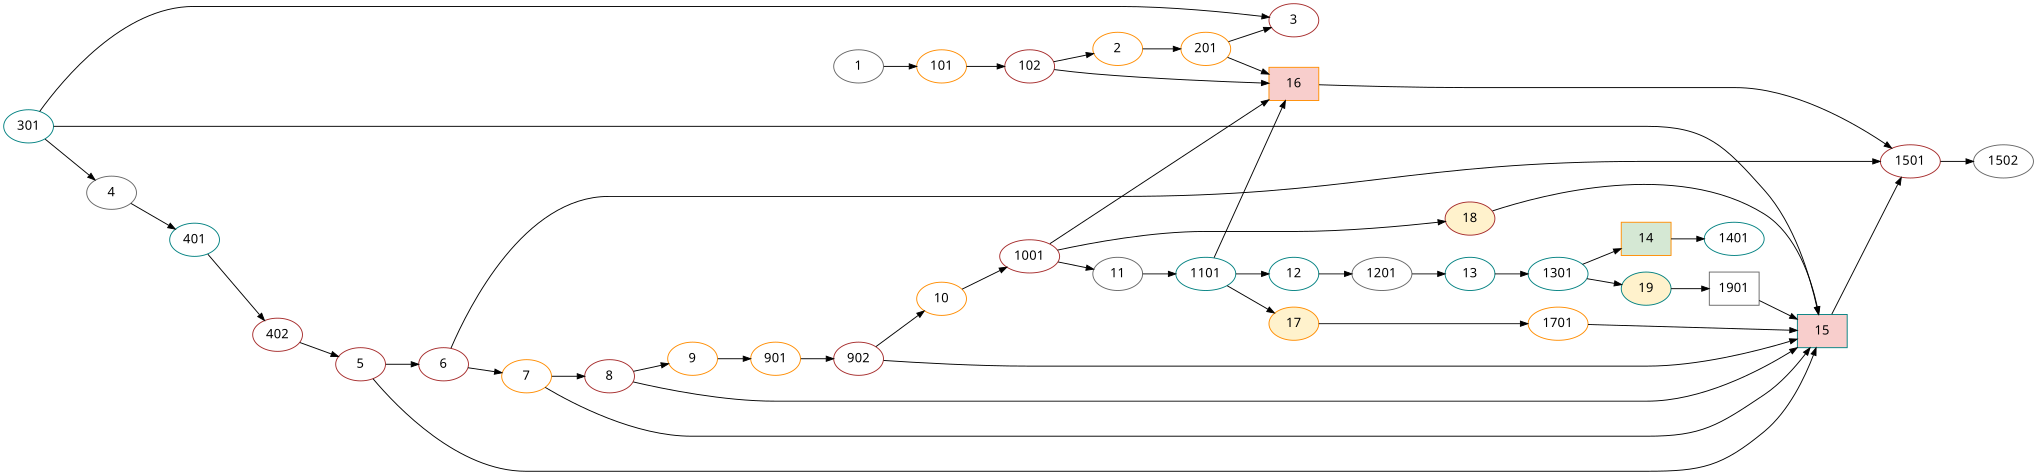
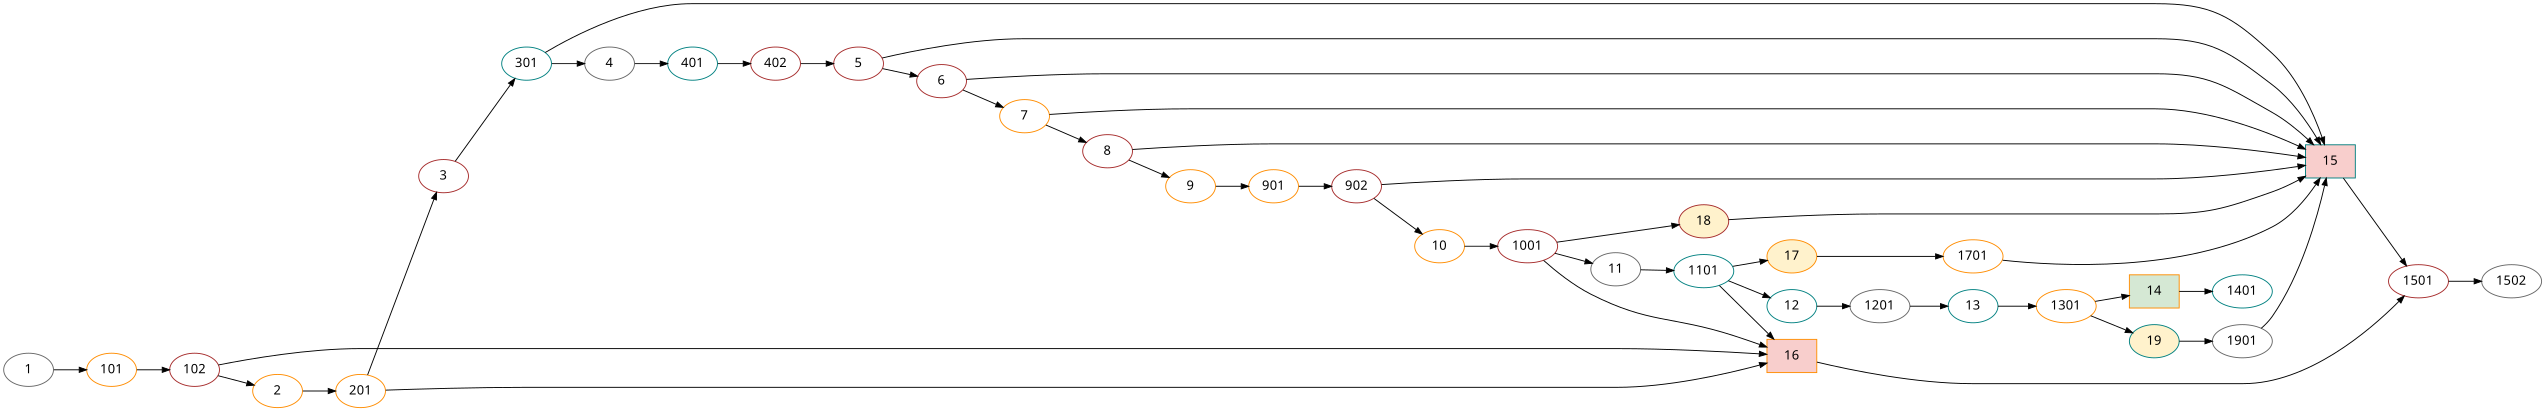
edge "301" -> "3": reversed
edge "6" -> "1501": now "6" -> "15"
node "1301": color teal -> darkorange
node "1901": shape box -> ellipse
